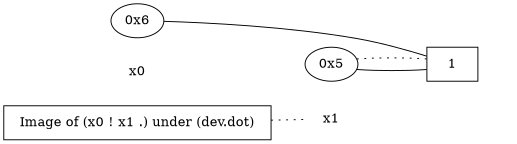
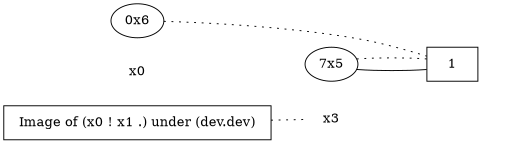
edge "0x6" -- "1": style solid -> dotted
node "0x5": label "0x5" -> "7x5"
node "x1": label "x1" -> "x3"
node "Image of (x0 ! x1 .) under (dev.dot)": label "Image of (x0 ! x1 .) under (dev.dot)" -> "Image of (x0 ! x1 .) under (dev.dev)"
